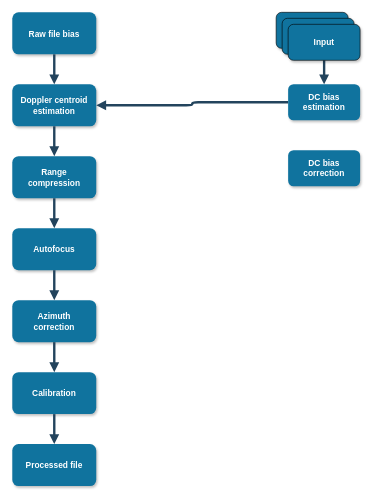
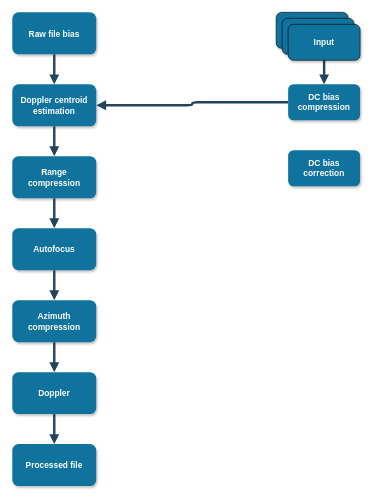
node "DC bias estimation": label "DC bias estimation" -> "DC bias compression"
node "Azimuth correction": label "Azimuth correction" -> "Azimuth compression"
node "Calibration": label "Calibration" -> "Doppler"
